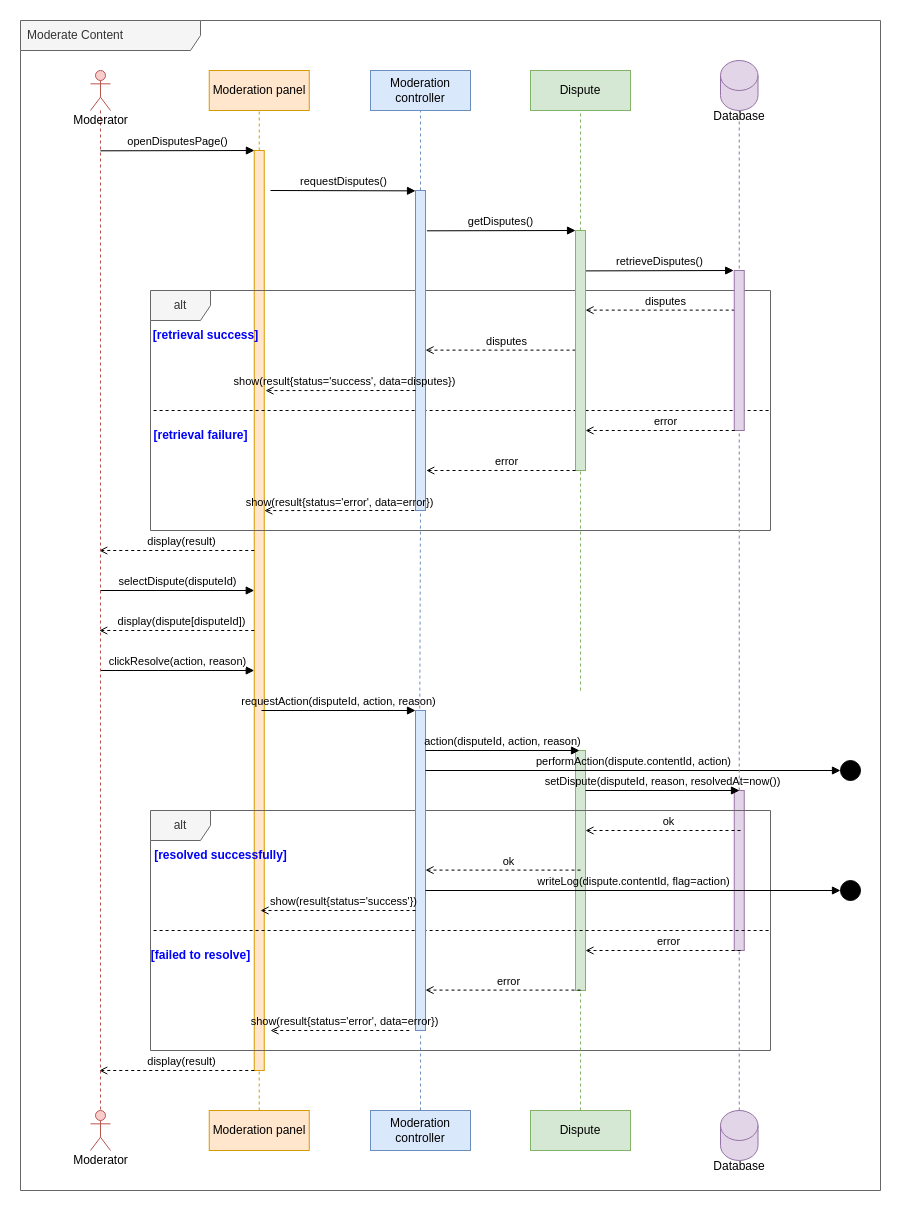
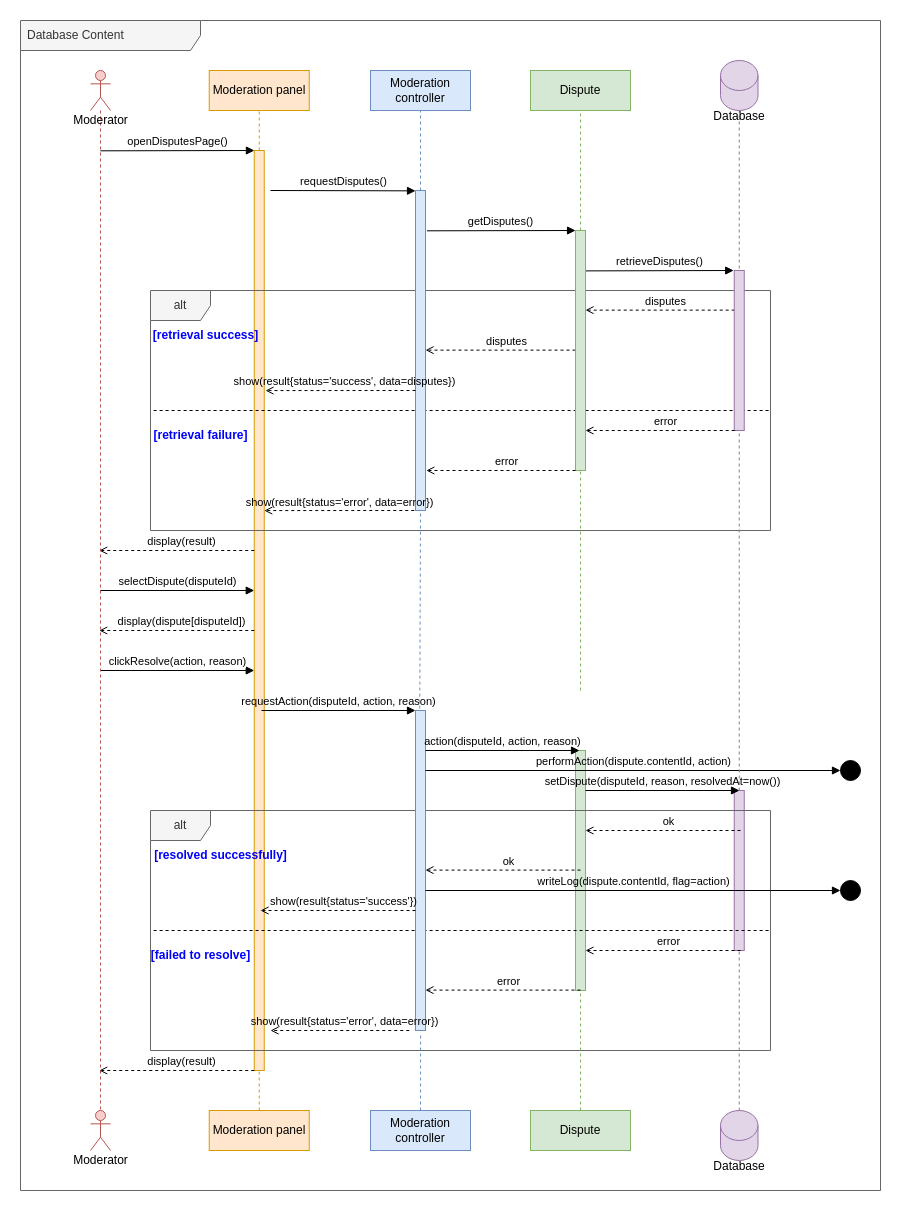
node "Moderate Content": label "Moderate Content" -> "Database Content"
